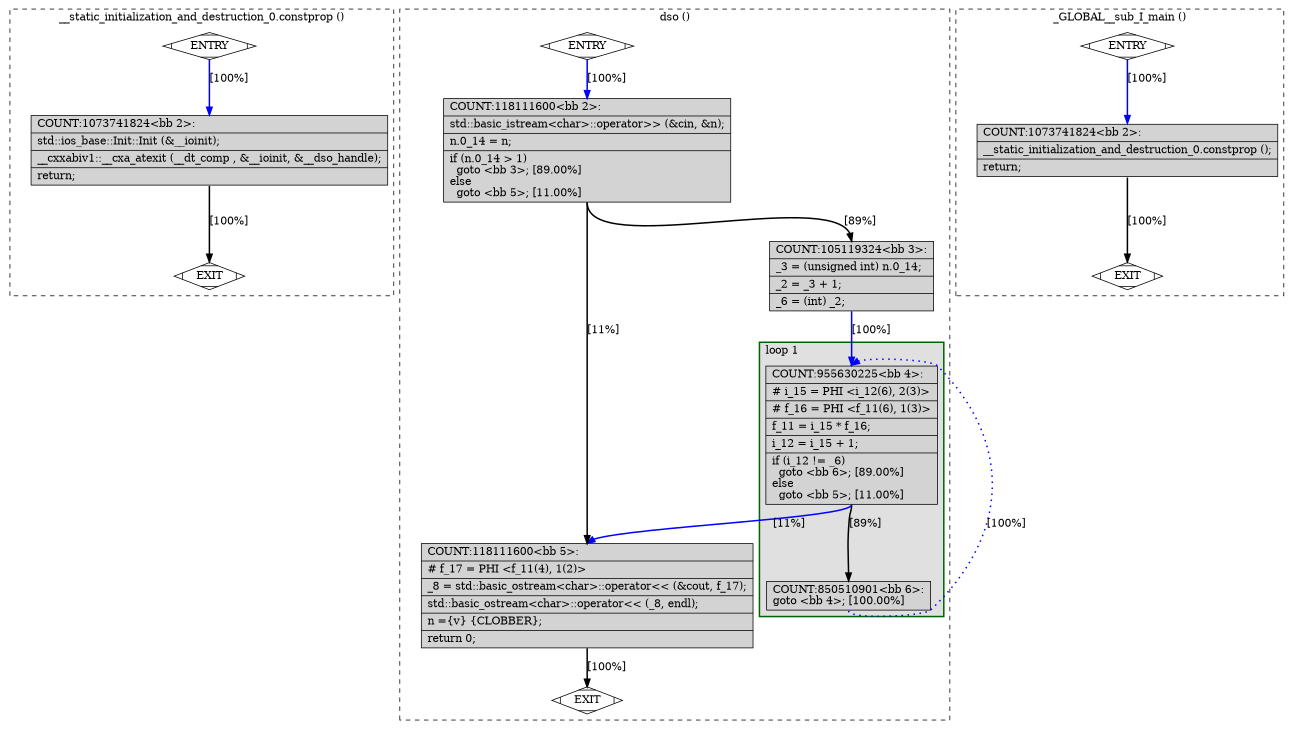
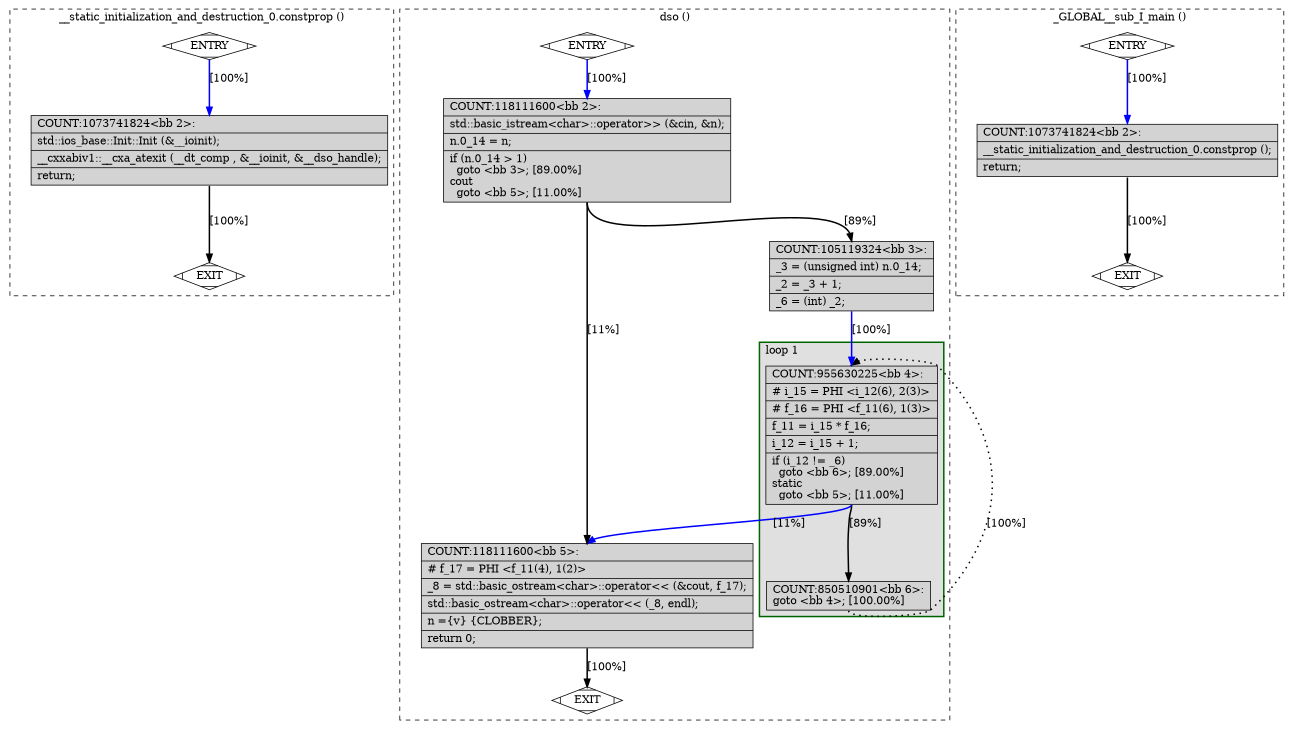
node "COUNT:118111600<bb 2>:": text "else" -> "cout"
node "COUNT:955630225<bb 4>:": text "else" -> "static"
edge "COUNT:850510901<bb 6>:" -> "COUNT:955630225<bb 4>:": color blue -> black
